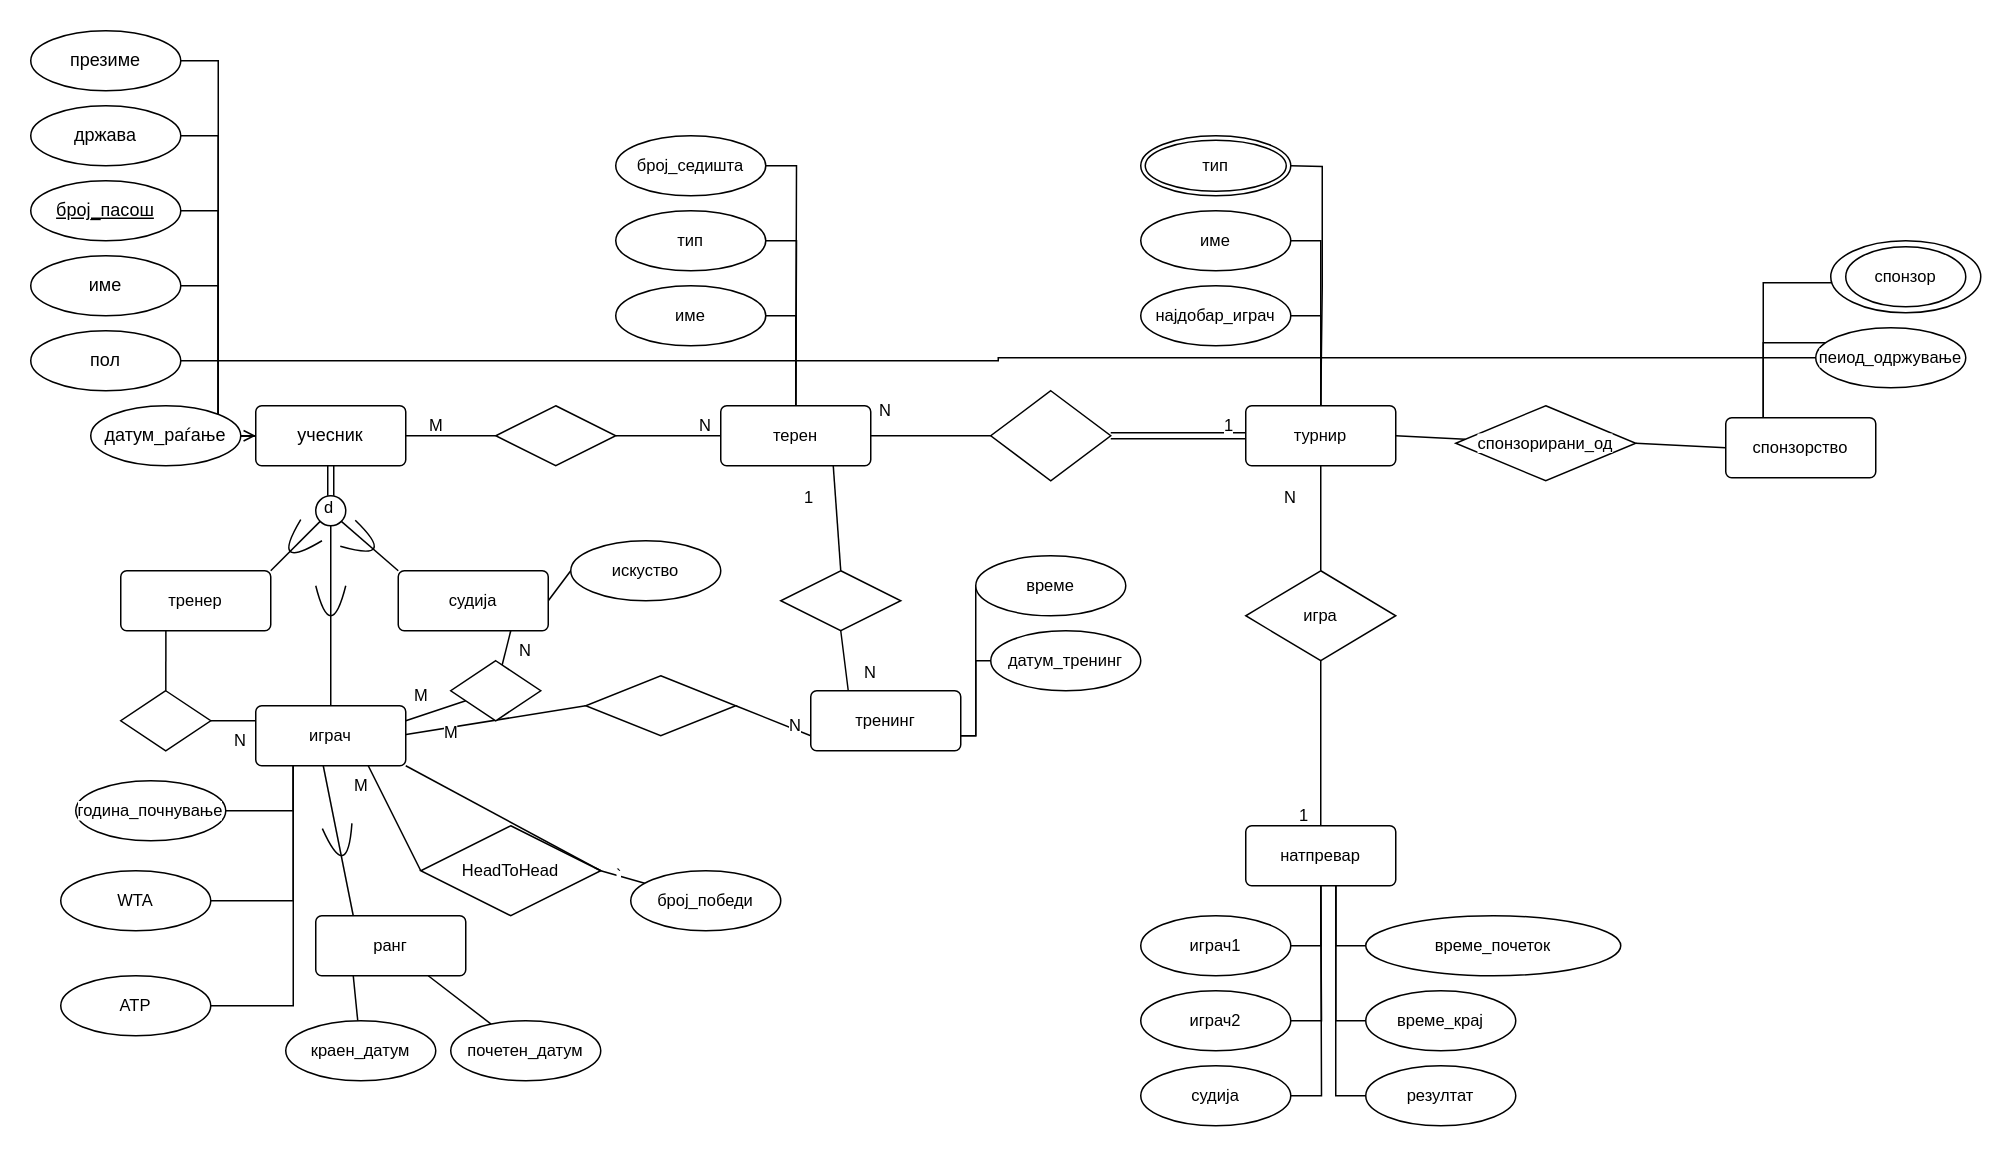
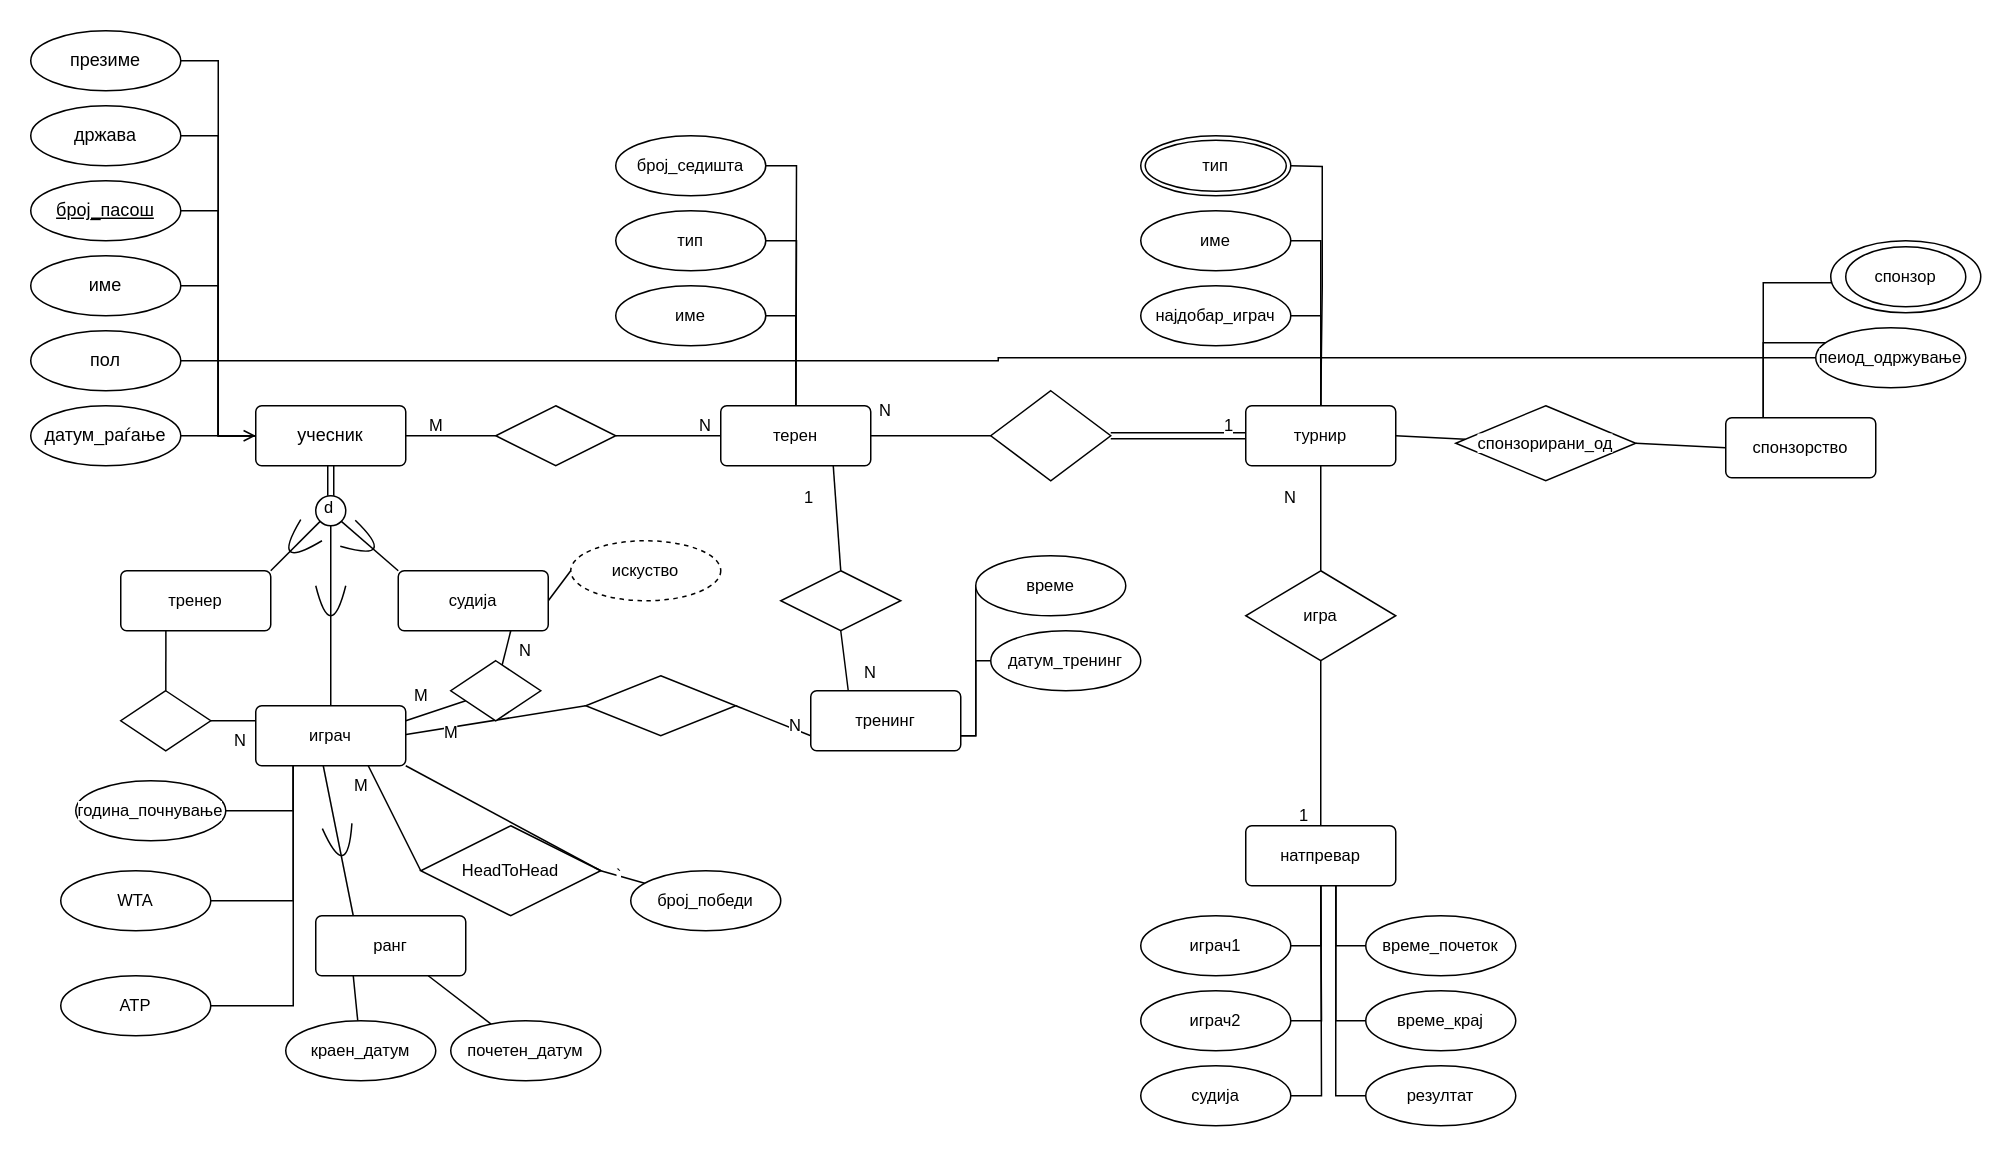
node "датум_раѓање": moved (166, 436) -> (106, 436)
node "искуство": style solid -> dashed
node "време_почеток": size 255x60 -> 150x60
